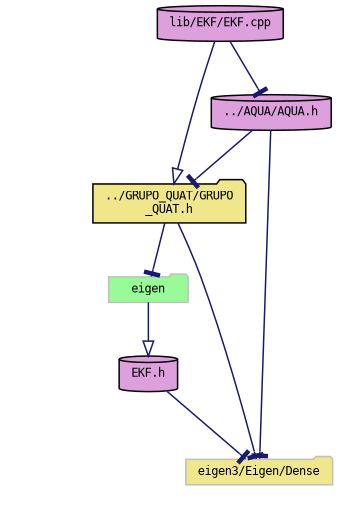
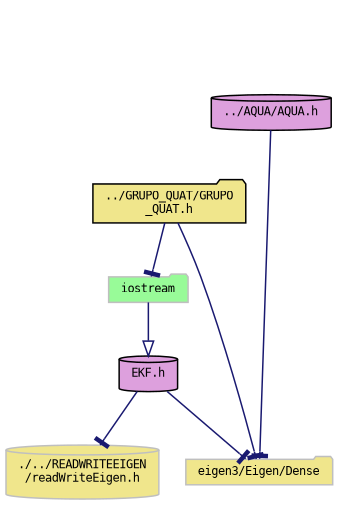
node "lib/EKF/EKF.cpp": removed
edge "../AQUA/AQUA.h" -> "../GRUPO_QUAT/GRUPO _QUAT.h": removed
node "eigen": label "eigen" -> "iostream"
node "./../READWRITEEIGEN /readWriteEigen.h": added
